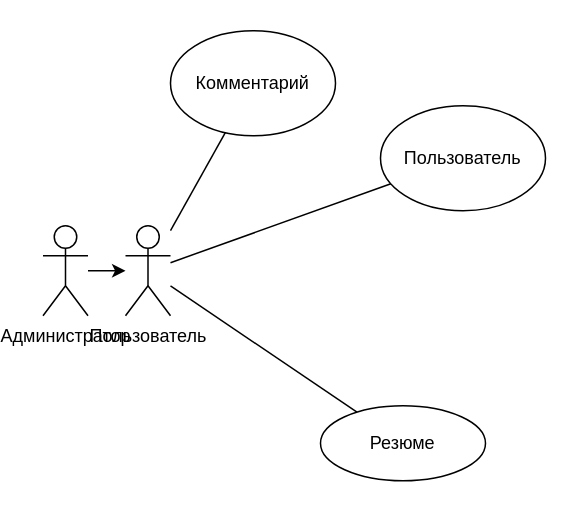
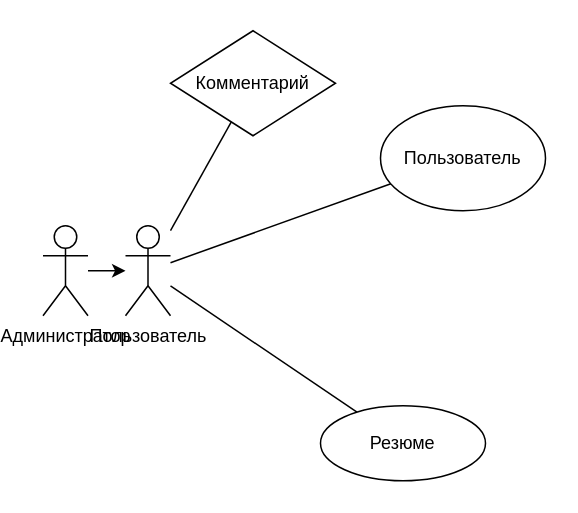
node "Комментарий": shape ellipse -> diamond
